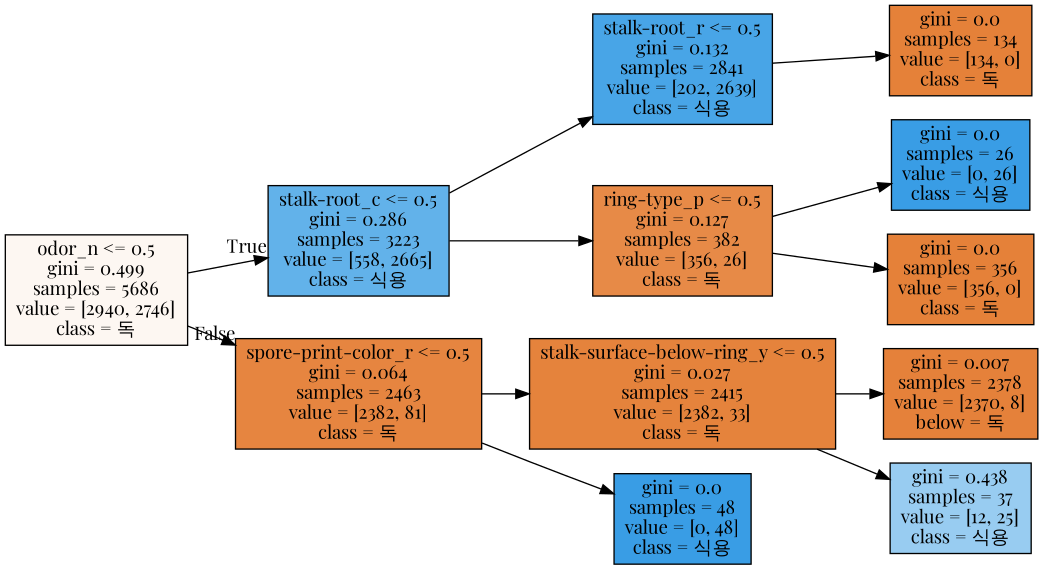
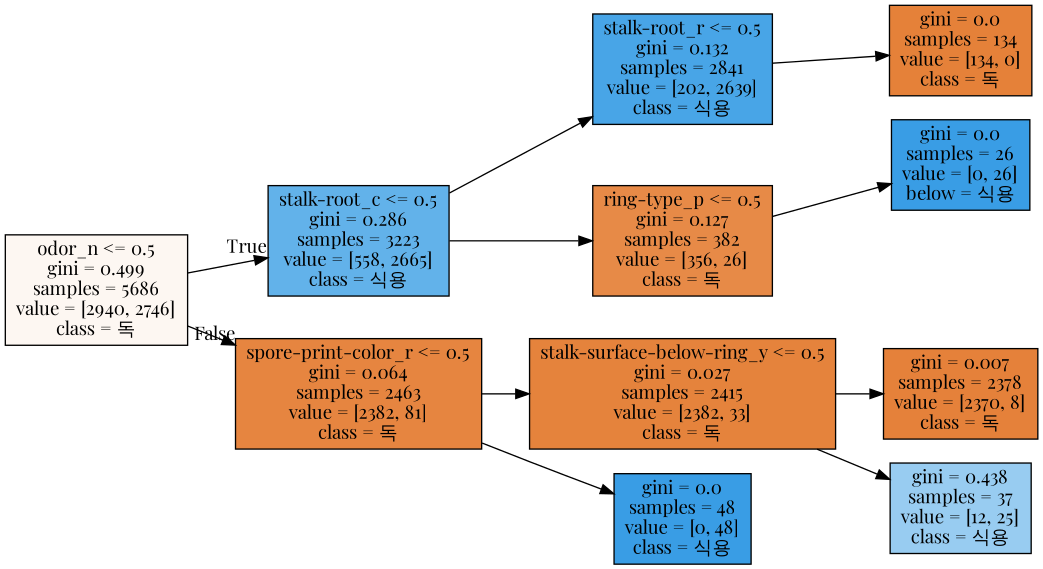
node "gini = 0.0 samples = 26 value = [0, 26] class = 식용": label "gini = 0.0 samples = 26 value = [0, 26] class = 식용" -> "gini = 0.0 samples = 26 value = [0, 26] below = 식용"
node "gini = 0.0 samples = 356 value = [356, 0] class = 독": removed
node "gini = 0.007 samples = 2378 value = [2370, 8] below = 독": label "gini = 0.007 samples = 2378 value = [2370, 8] below = 독" -> "gini = 0.007 samples = 2378 value = [2370, 8] class = 독"
